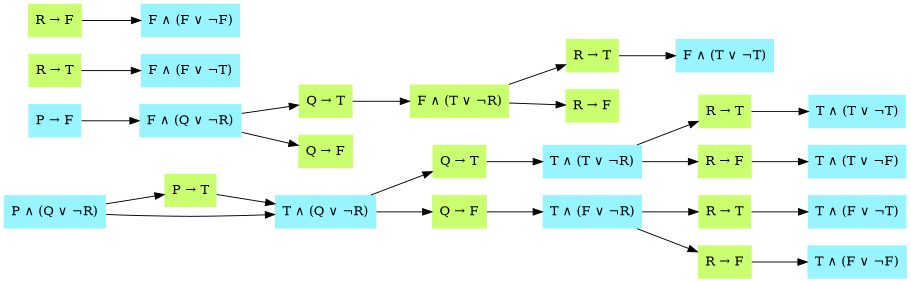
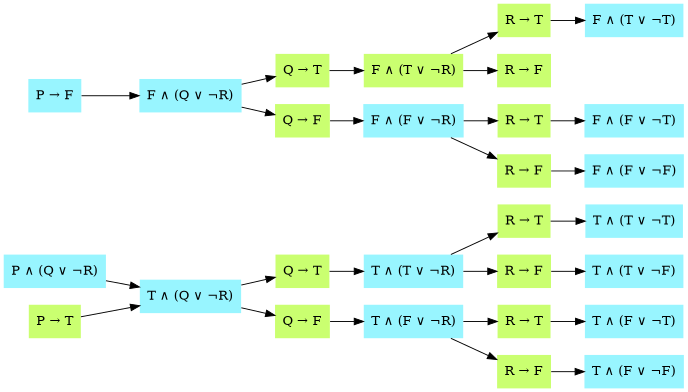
node "F ∧ (F ∨ ¬R)": added
edge "P ∧ (Q ∨ ¬R)" -> "P → T": removed
